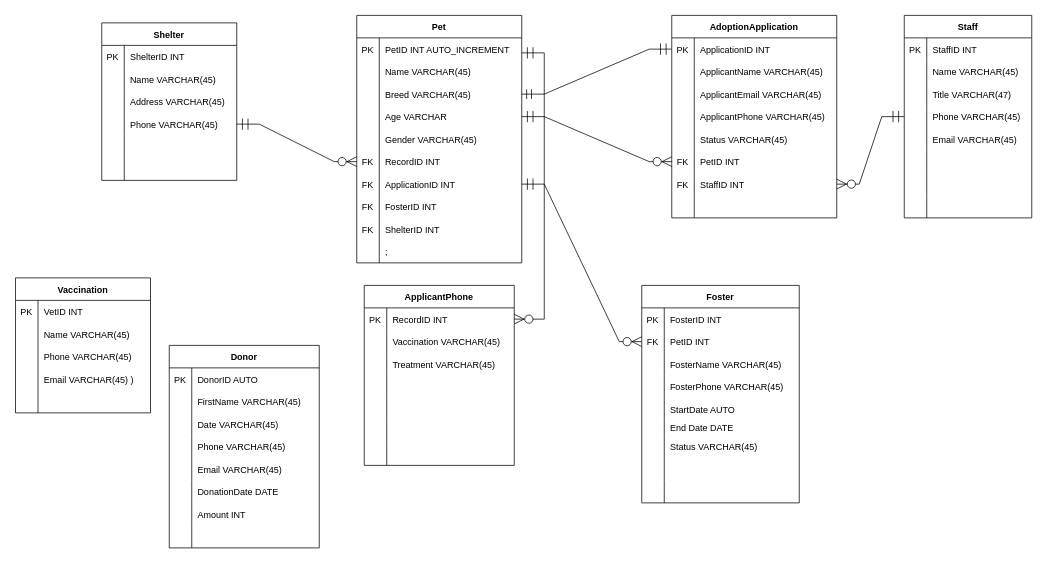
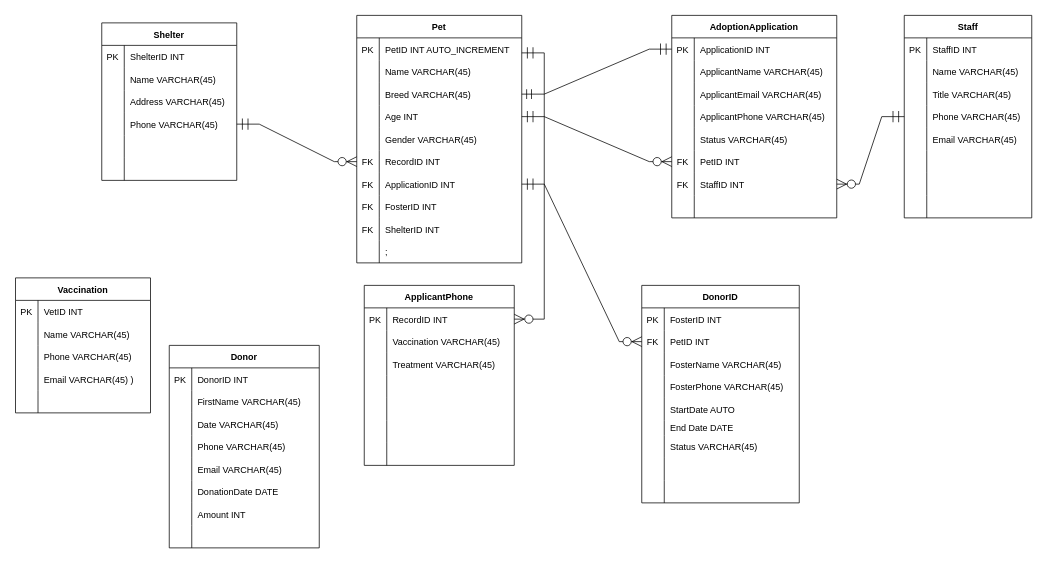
node "Title VARCHAR(47)": label "Title VARCHAR(47)" -> "Title VARCHAR(45)"
node "Age VARCHAR": label "Age VARCHAR" -> "Age INT"
node "Foster": label "Foster" -> "DonorID"
node "DonorID AUTO": label "DonorID AUTO" -> "DonorID INT"
